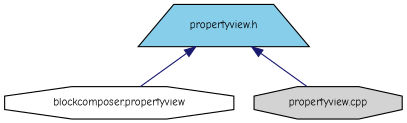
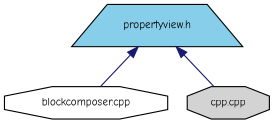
node "blockcomposer.propertyview": label "blockcomposer.propertyview" -> "blockcomposer.cpp"
node "propertyview.cpp": label "propertyview.cpp" -> "cpp.cpp"
